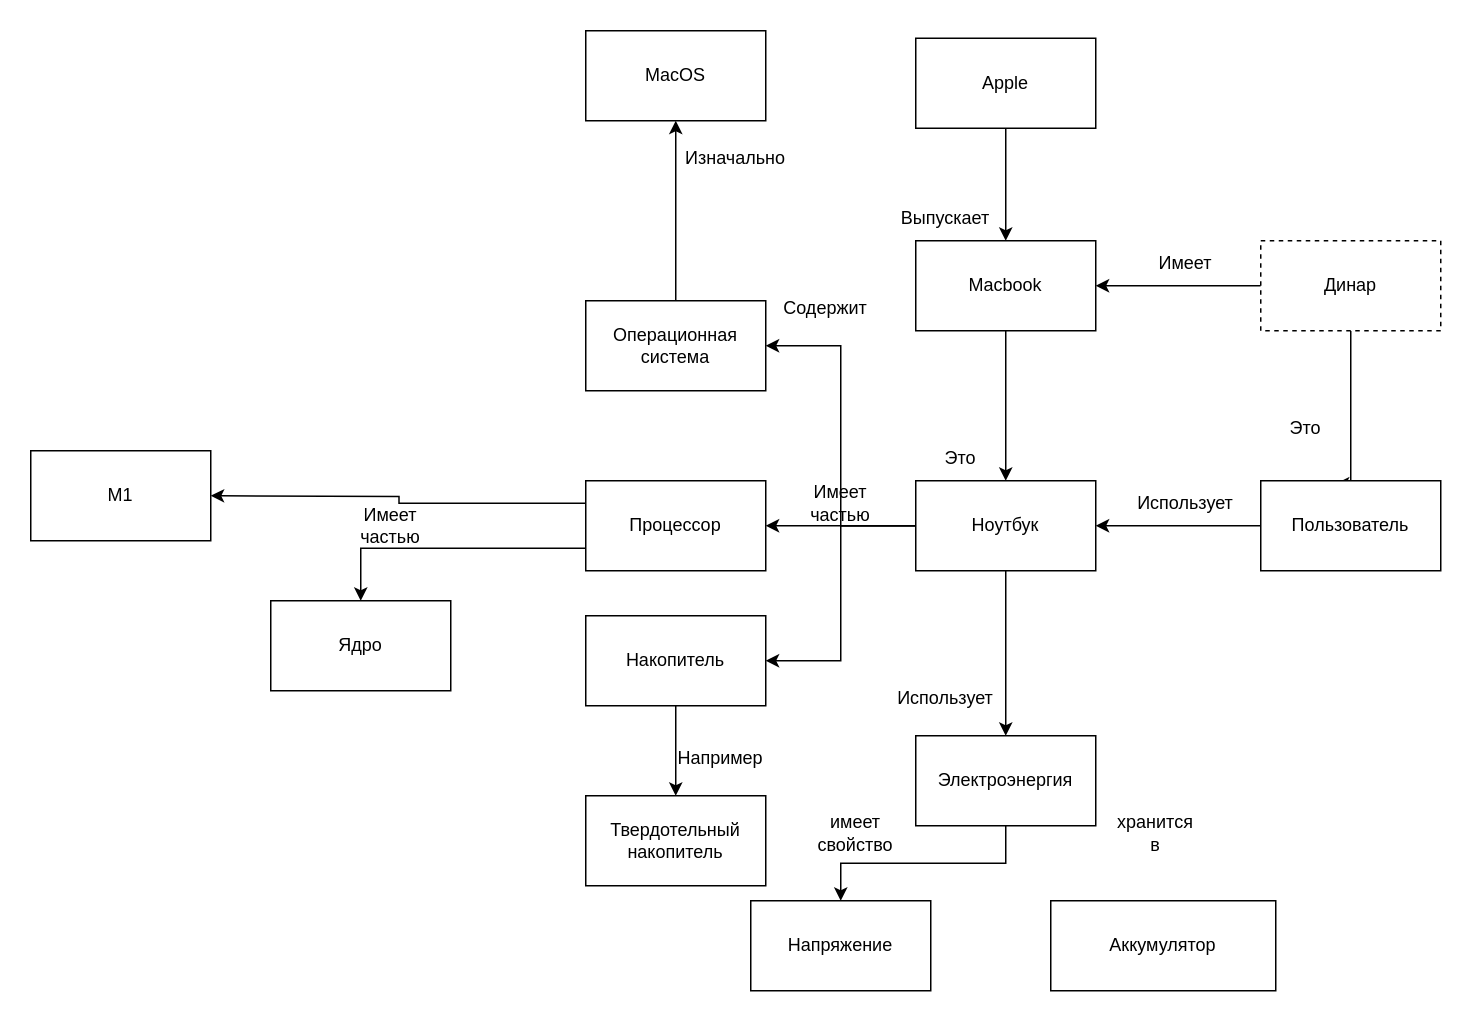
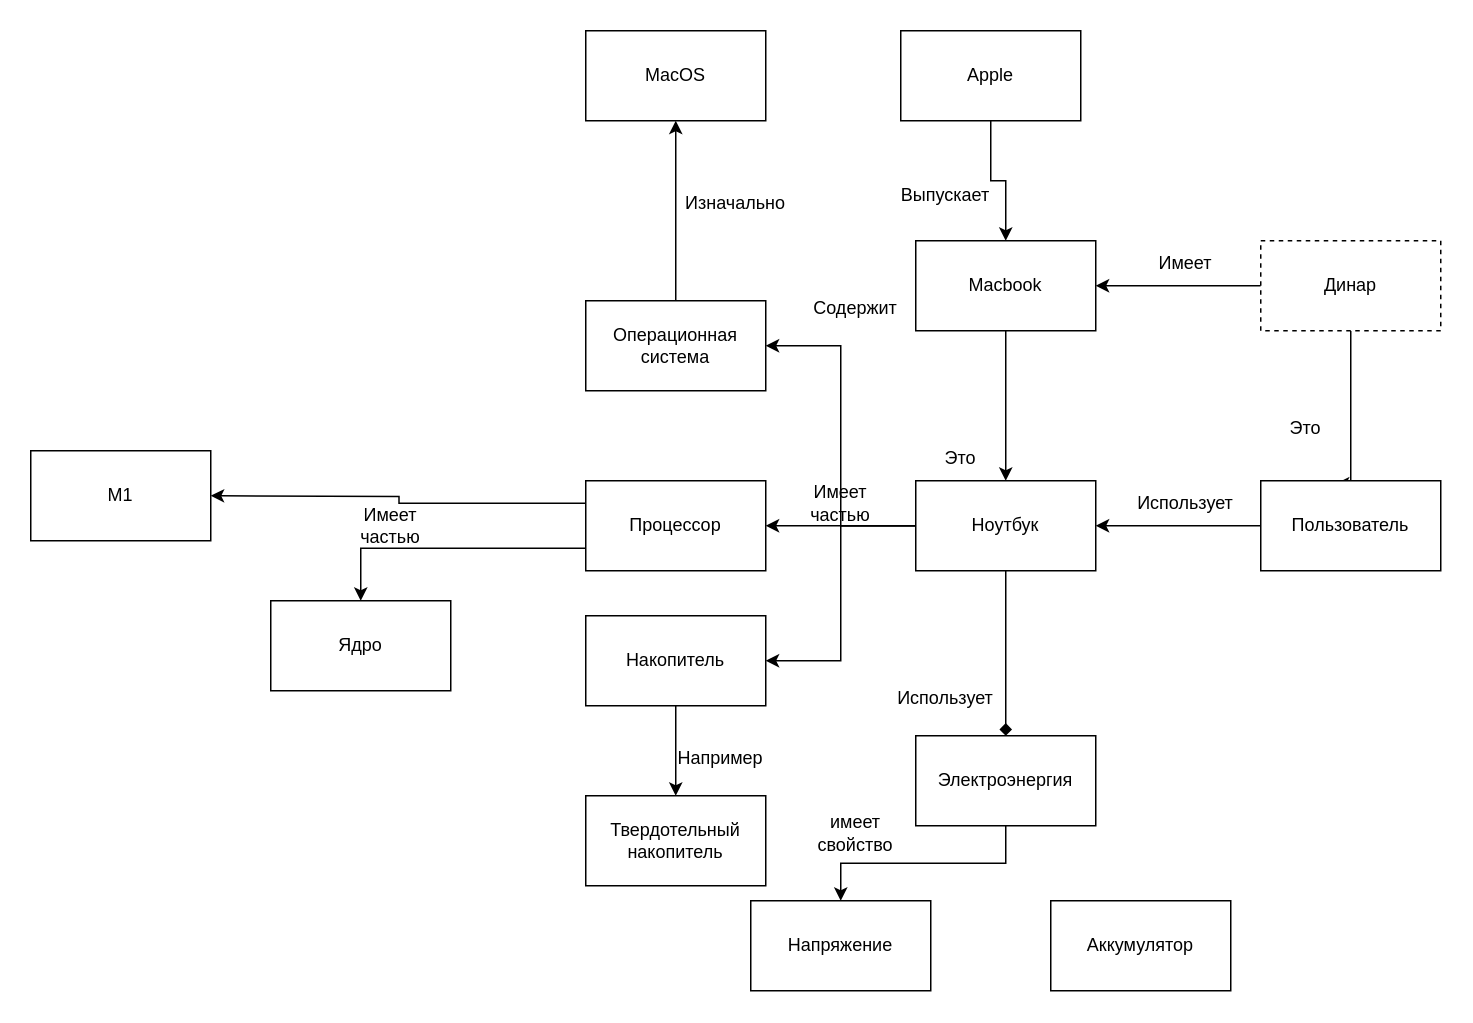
node "Apple": moved (1006, 83) -> (991, 76)
node "Изначально": moved (736, 158) -> (736, 203)
node "Выпускает": moved (946, 218) -> (946, 196)
node "Содержит": moved (826, 308) -> (856, 308)
edge "Ноутбук" -> "Электроэнергия": arrowhead classic -> diamond
node "хранится в": removed
node "Аккумулятор": size 225x90 -> 180x90
